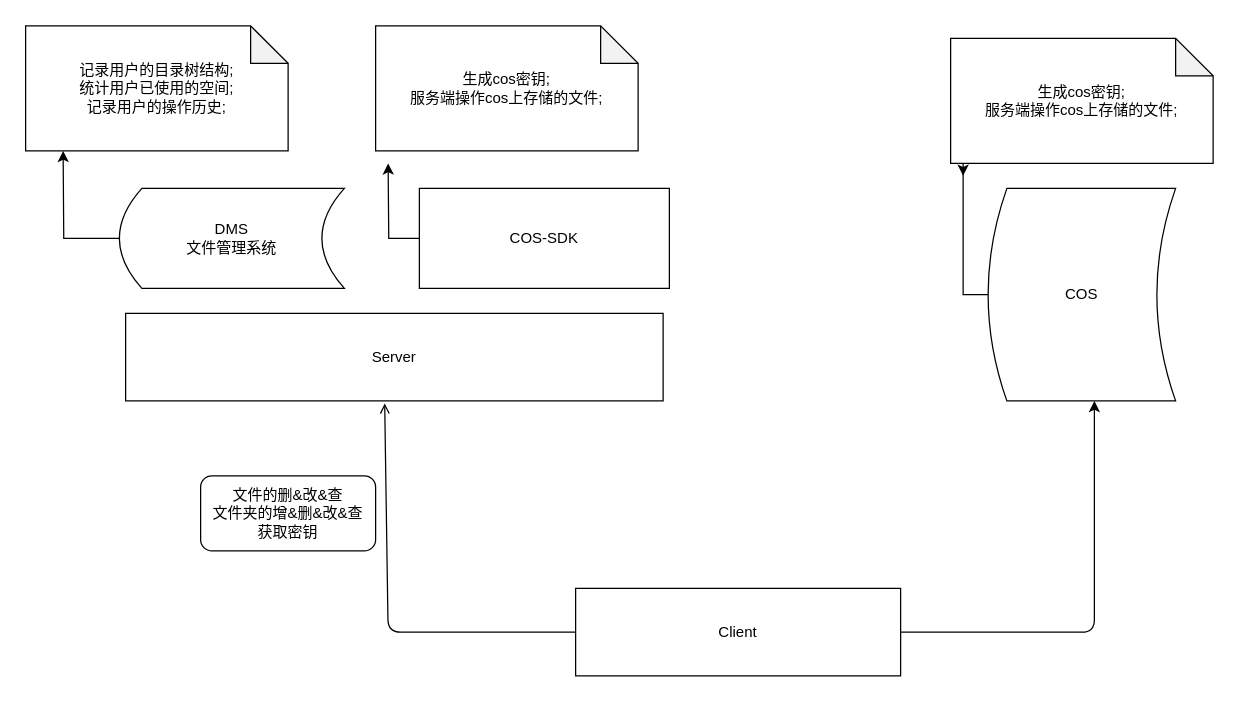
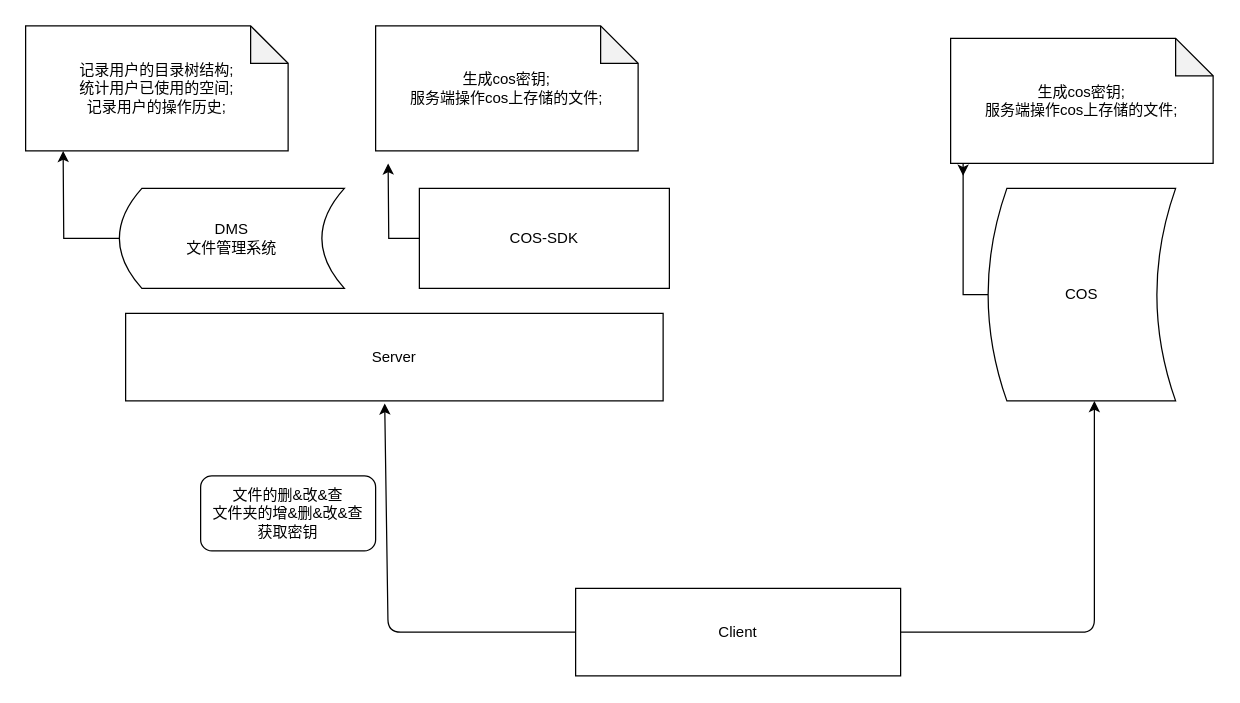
edge "Client" -> "Server": arrowhead open -> classic
